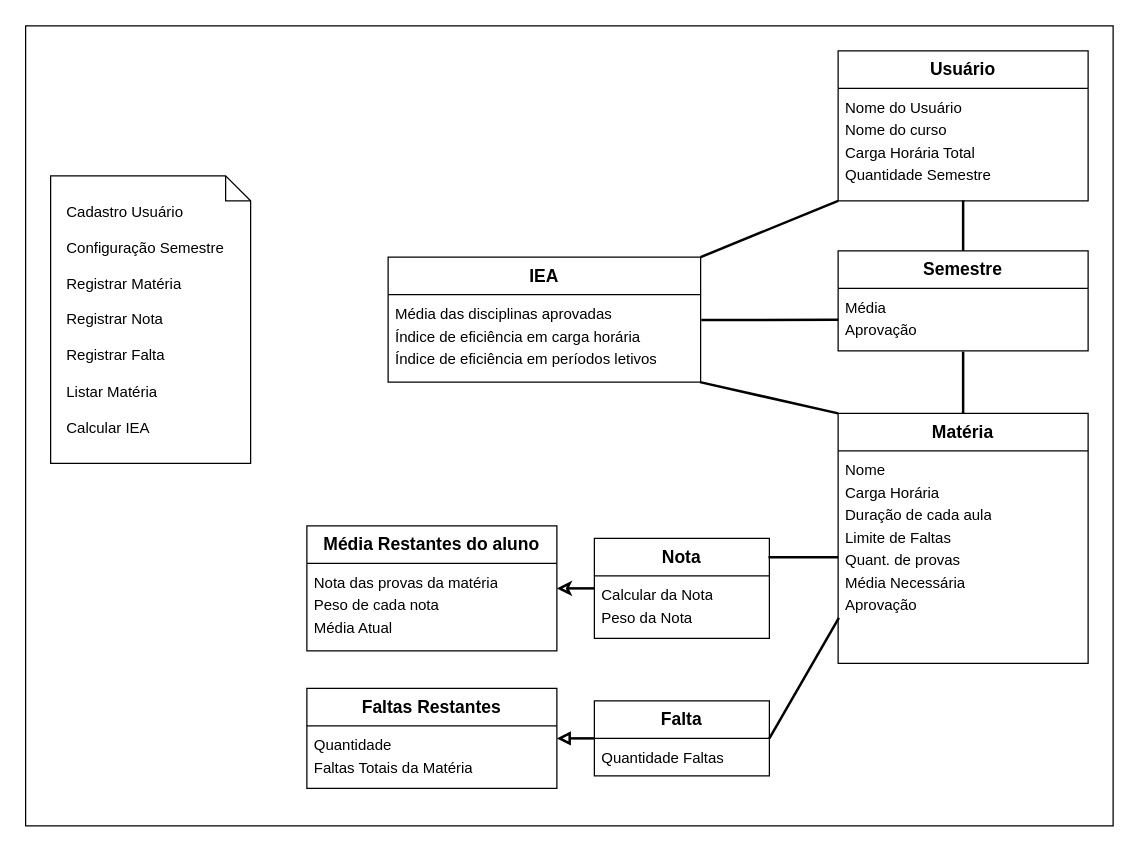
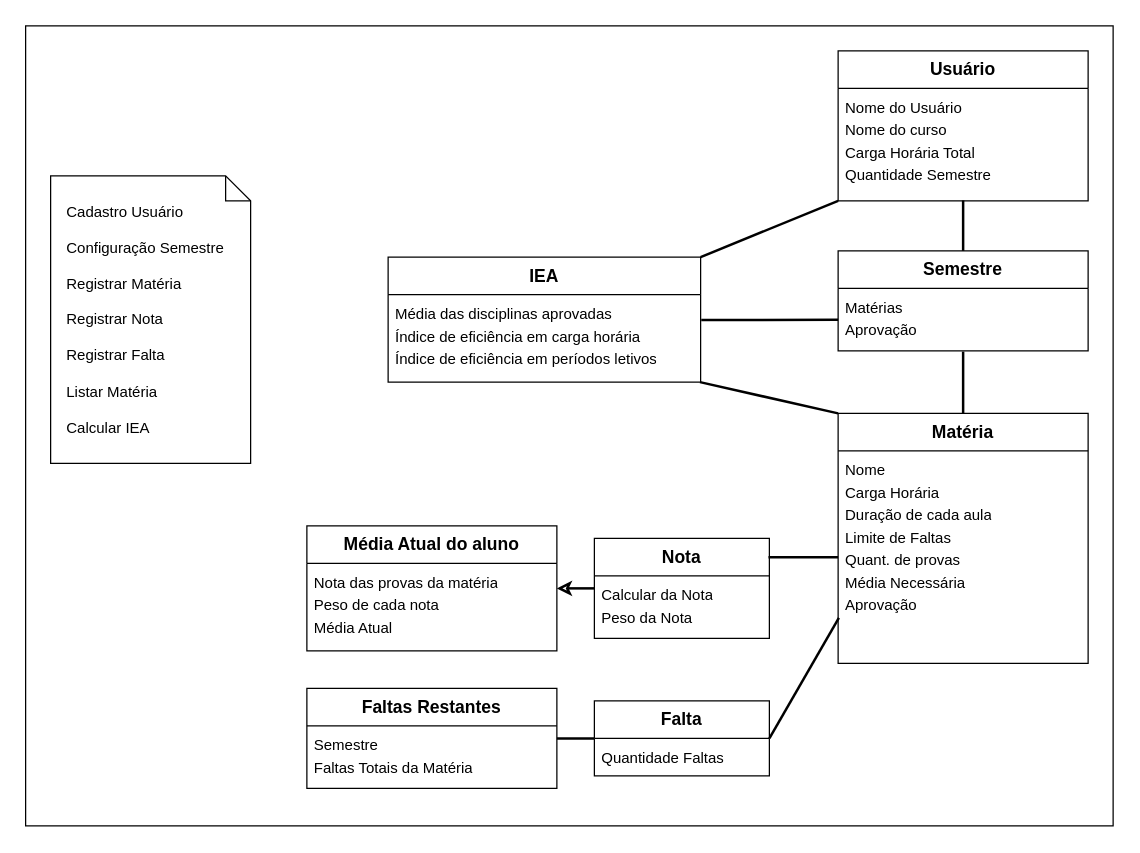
node "Média Aprovação": label "Média Aprovação" -> "Matérias Aprovação"
node "Média Restantes do aluno": label "Média Restantes do aluno" -> "Média Atual do aluno"
edge "Falta" -> "Faltas Restantes": arrowhead block -> none
node "Quantidade Faltas Totais da Matéria": label "Quantidade Faltas Totais da Matéria" -> "Semestre Faltas Totais da Matéria"
